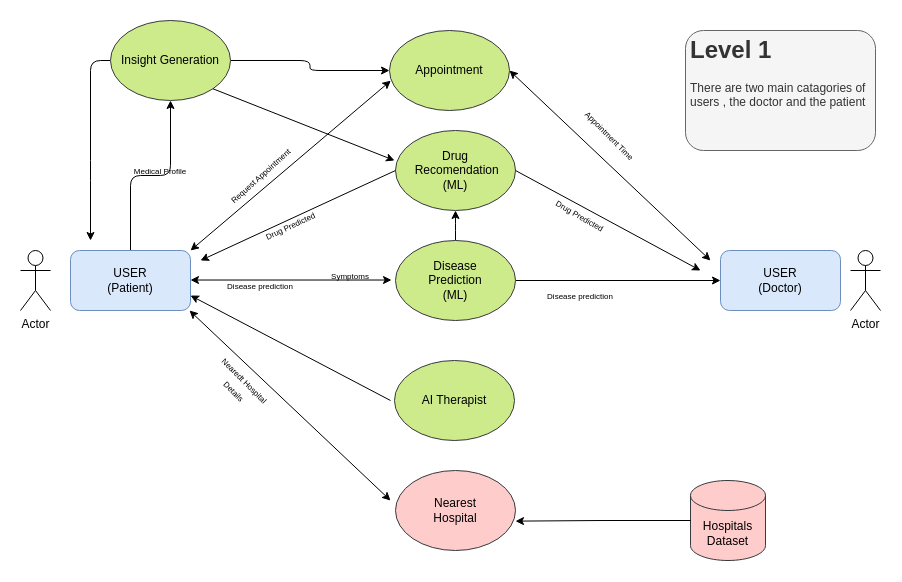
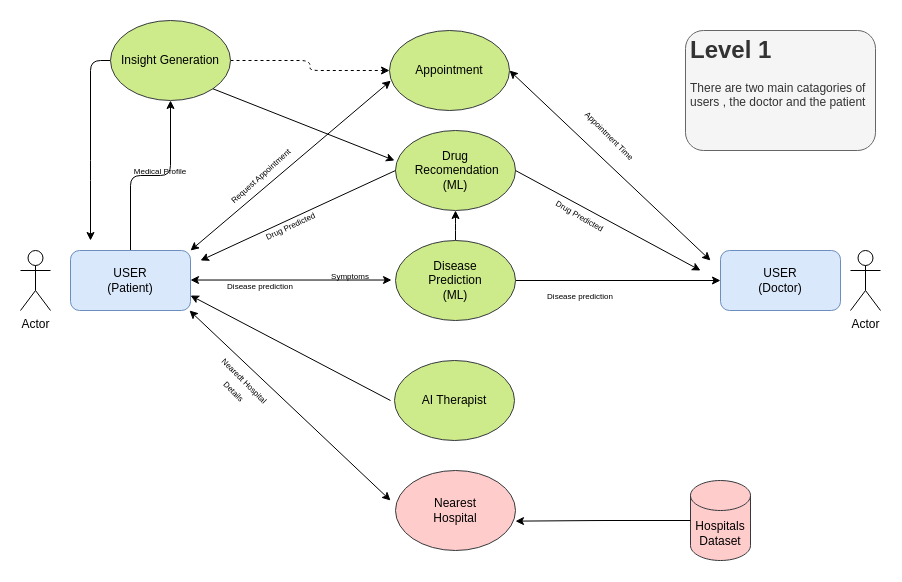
edge "Insight Generation" -> "Appointment": style solid -> dashed
node "Hospitals Dataset": size 75x80 -> 60x80
